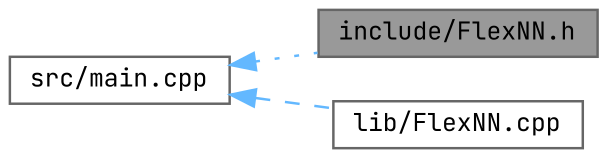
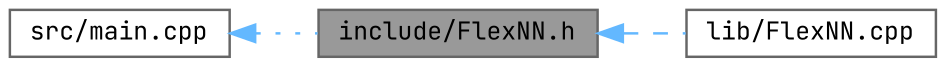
edge "lib/FlexNN.cpp" -> "src/main.cpp": now "lib/FlexNN.cpp" -> "include/FlexNN.h"
